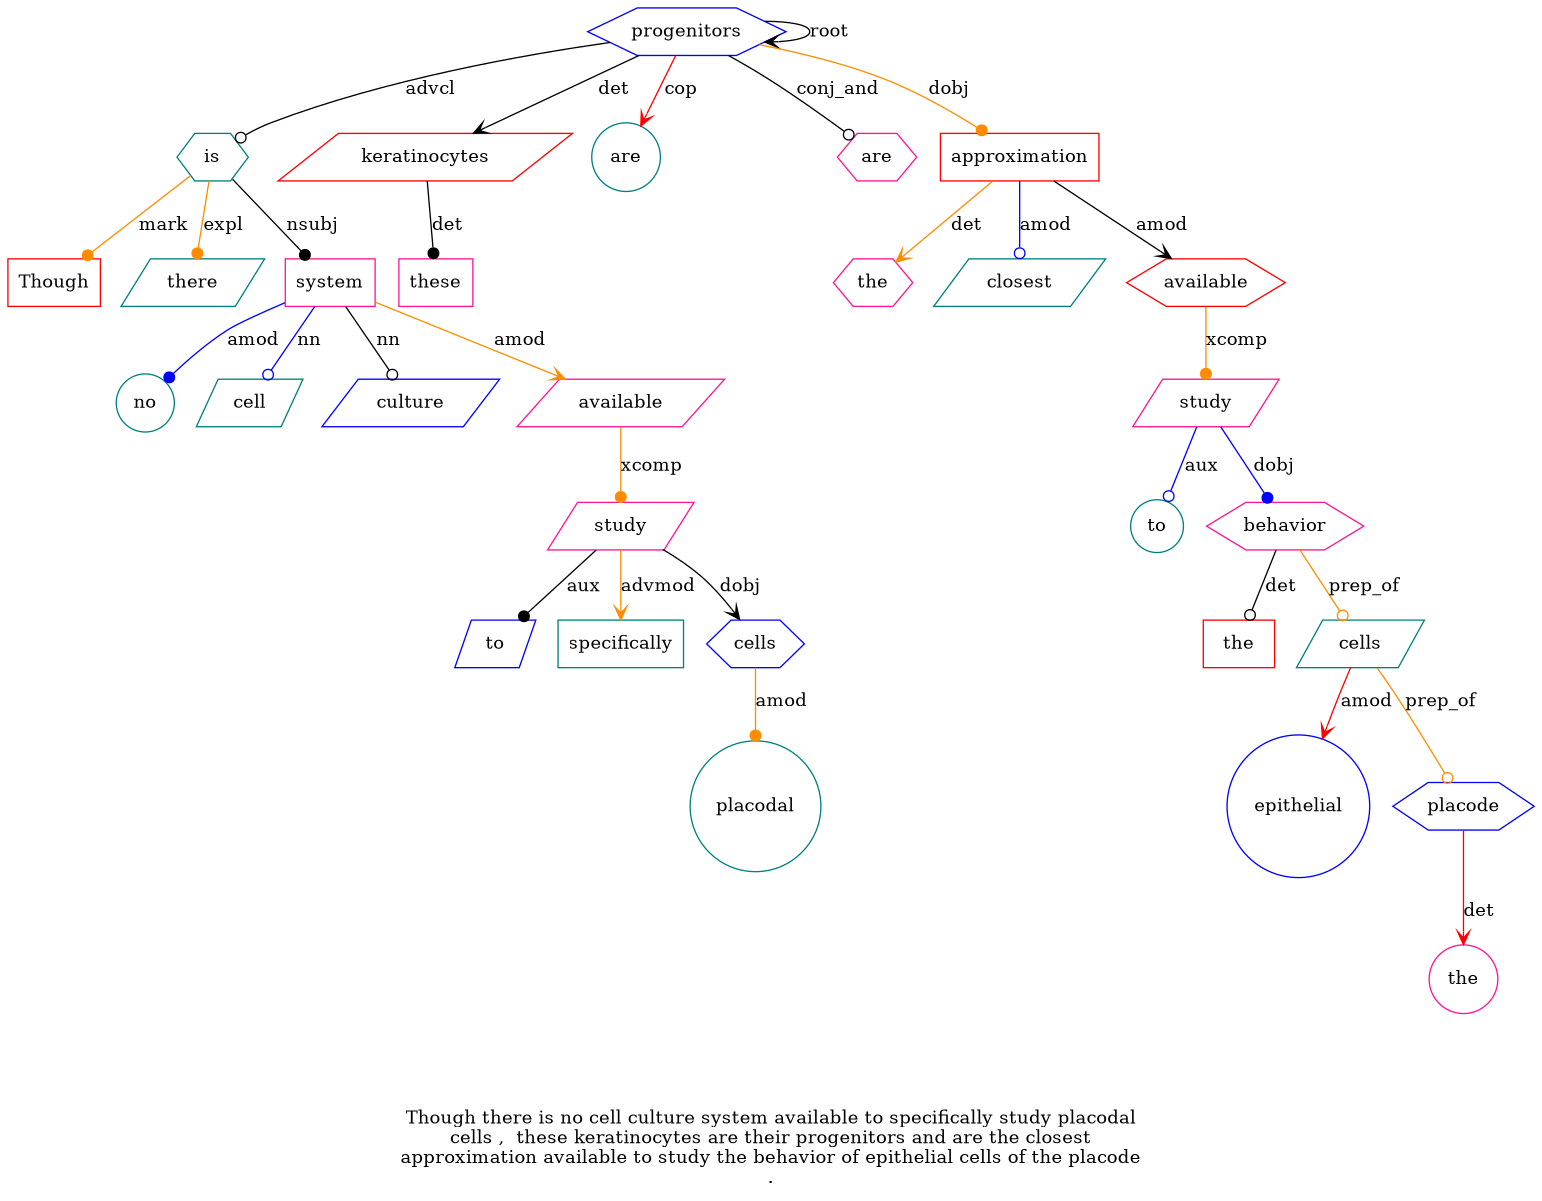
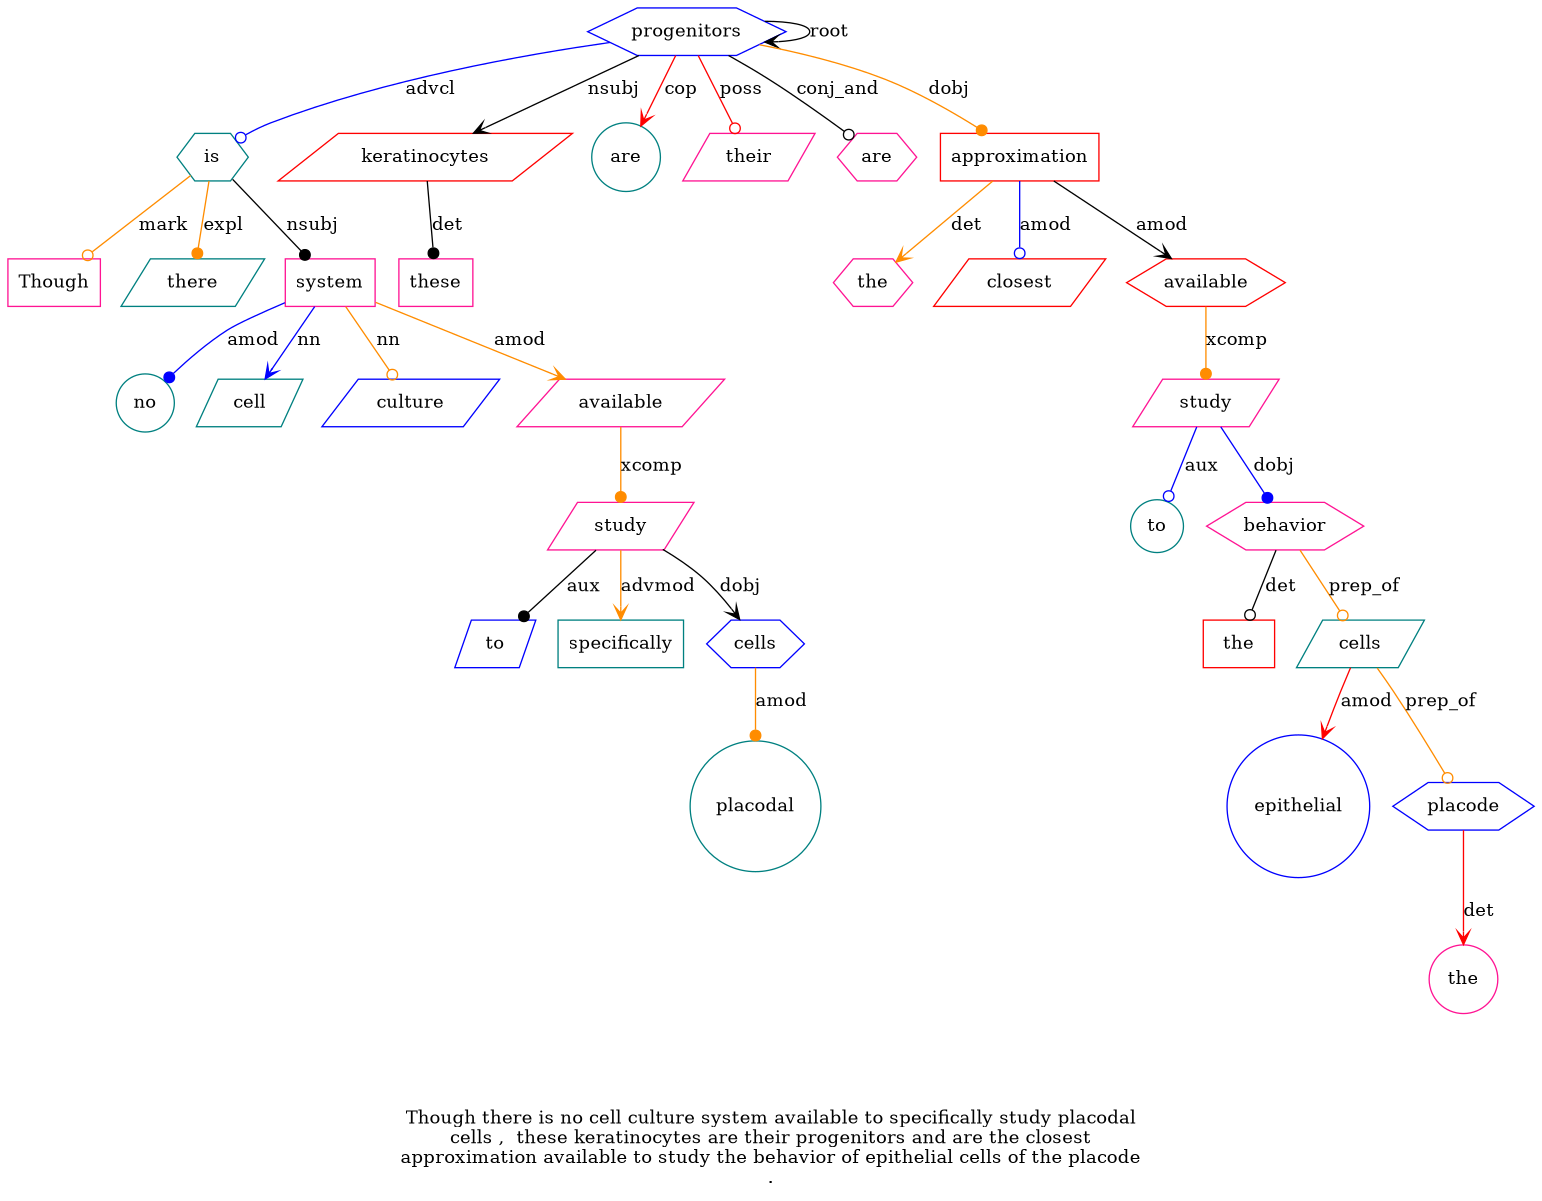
edge "progenitors" -> "is": color black -> blue
edge "progenitors" -> "keratinocytes": label "det" -> "nsubj"
node "their": added
edge "is" -> "Though": arrowhead dot -> odot
node "Though": color red -> deeppink
node "closest": color teal -> red
edge "system" -> "cell": arrowhead odot -> vee
edge "system" -> "culture": color black -> darkorange
